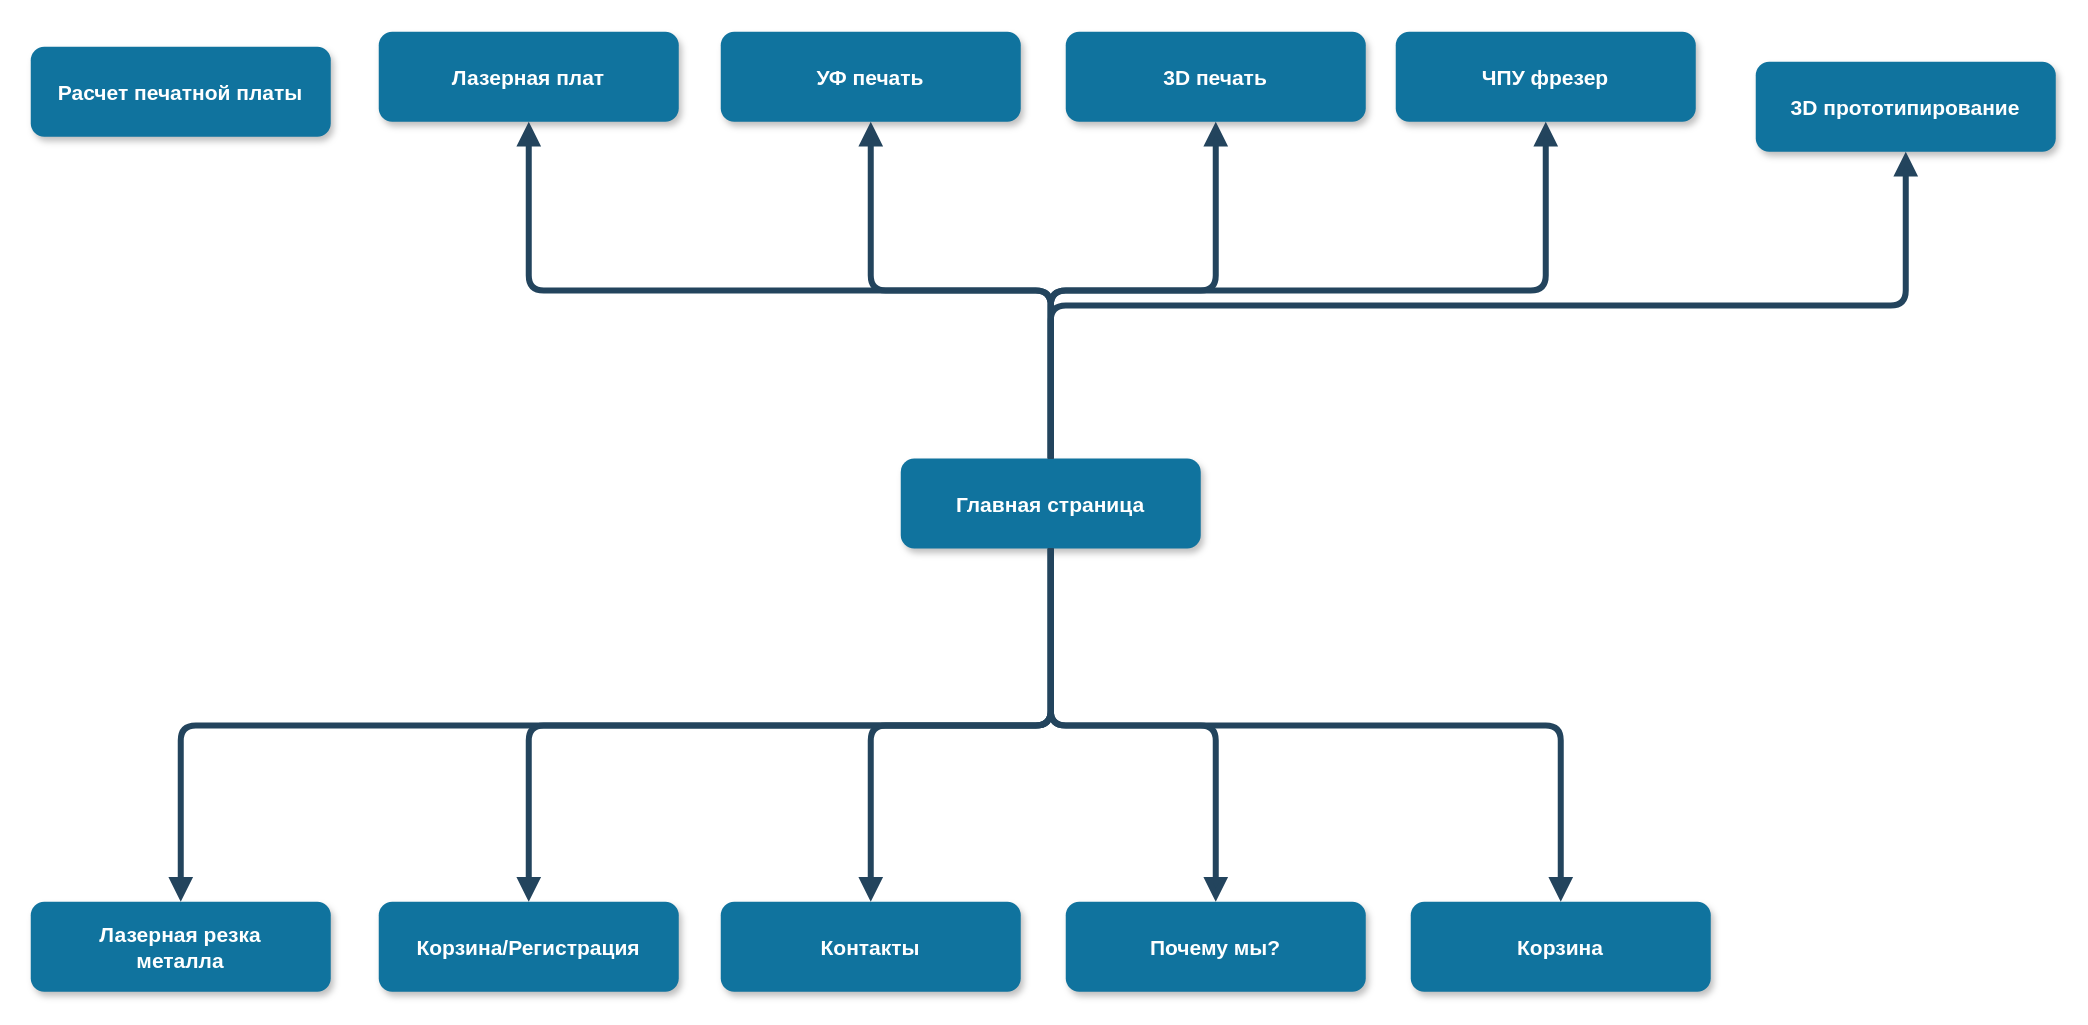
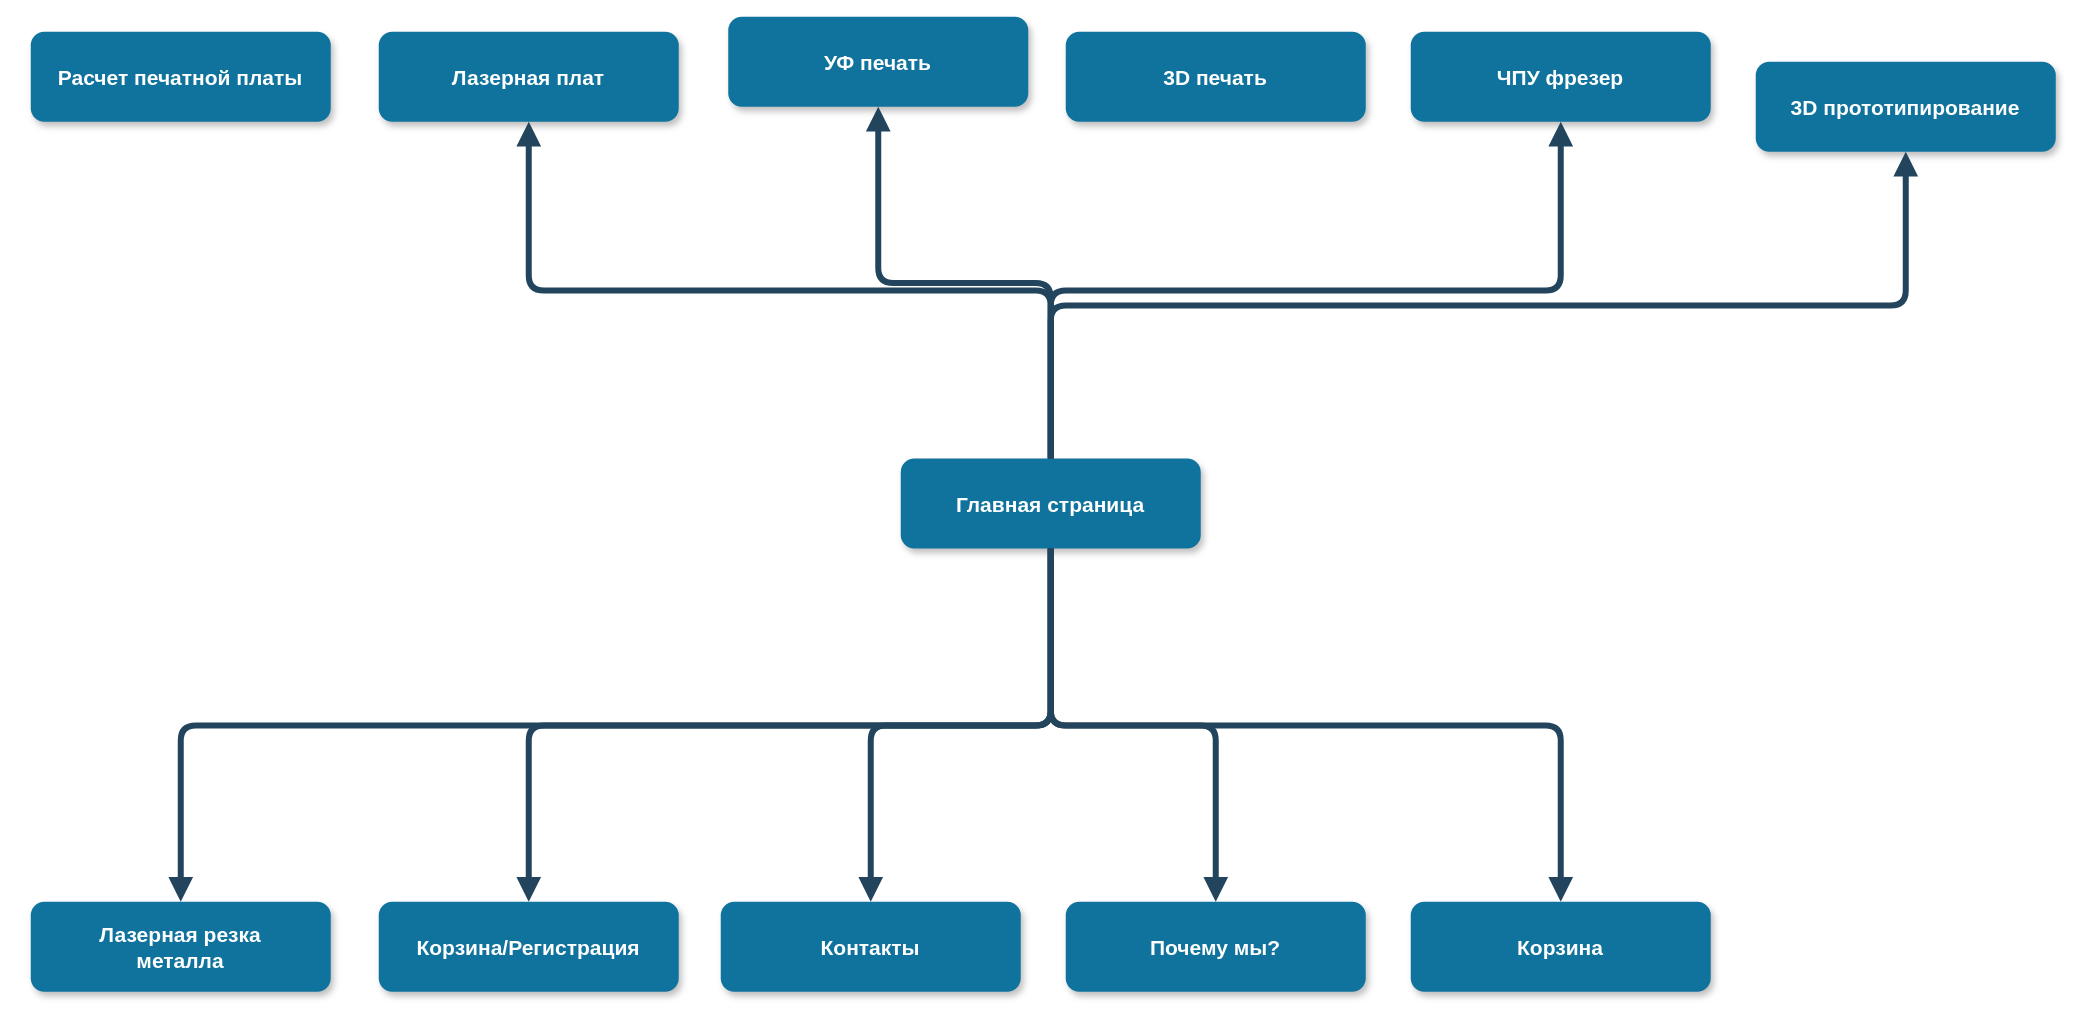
node "УФ печать": moved (871, 77) -> (878, 62)
node "ЧПУ фрезер": moved (1546, 77) -> (1561, 77)
node "Расчет печатной платы": moved (181, 92) -> (181, 77)
edge "Главная страница" -> "3D печать": removed
